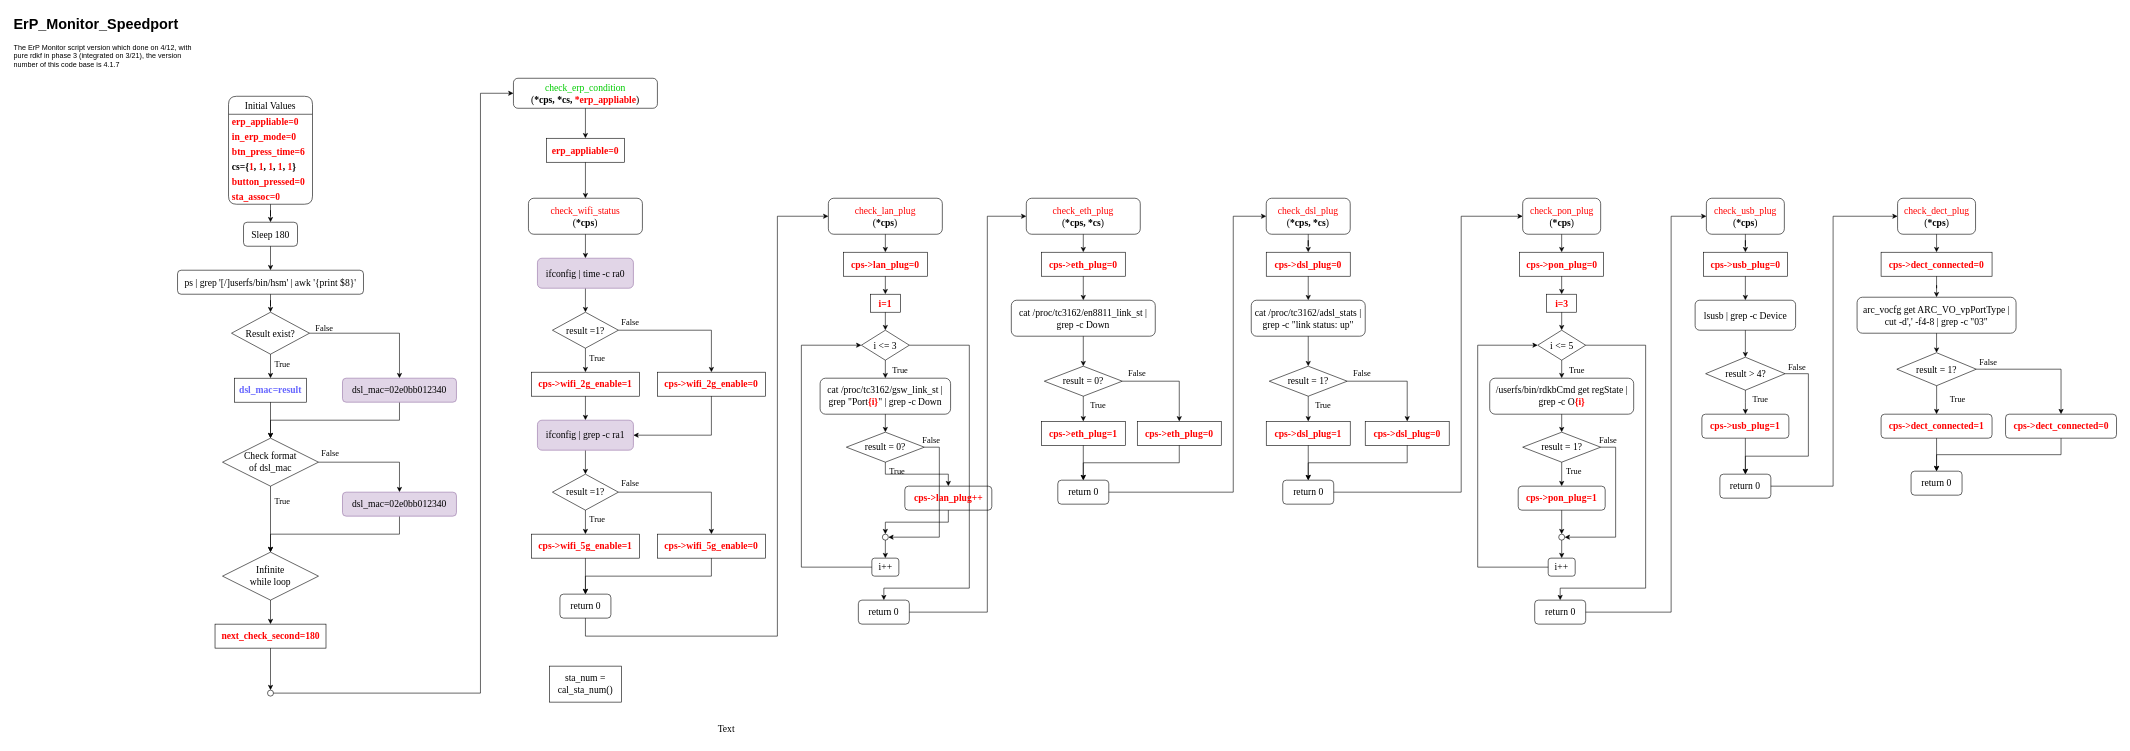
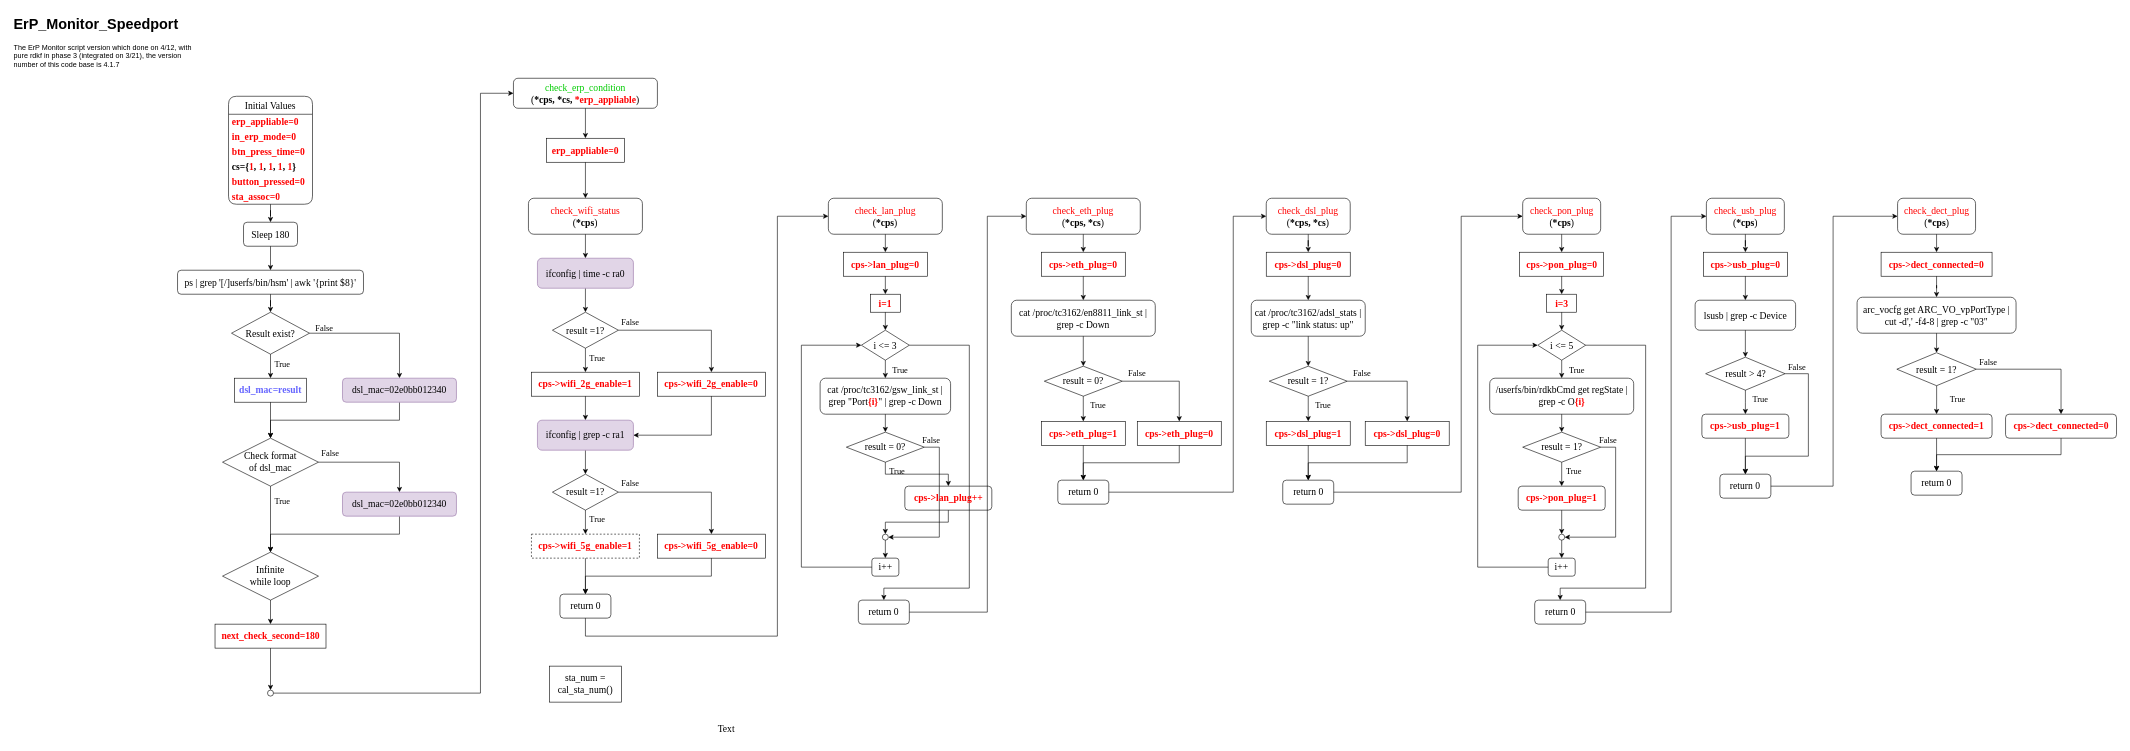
node "btn_press_time=6": label "btn_press_time=6" -> "btn_press_time=0"
node "cps->wifi_5g_enable=1": style solid -> dashed
